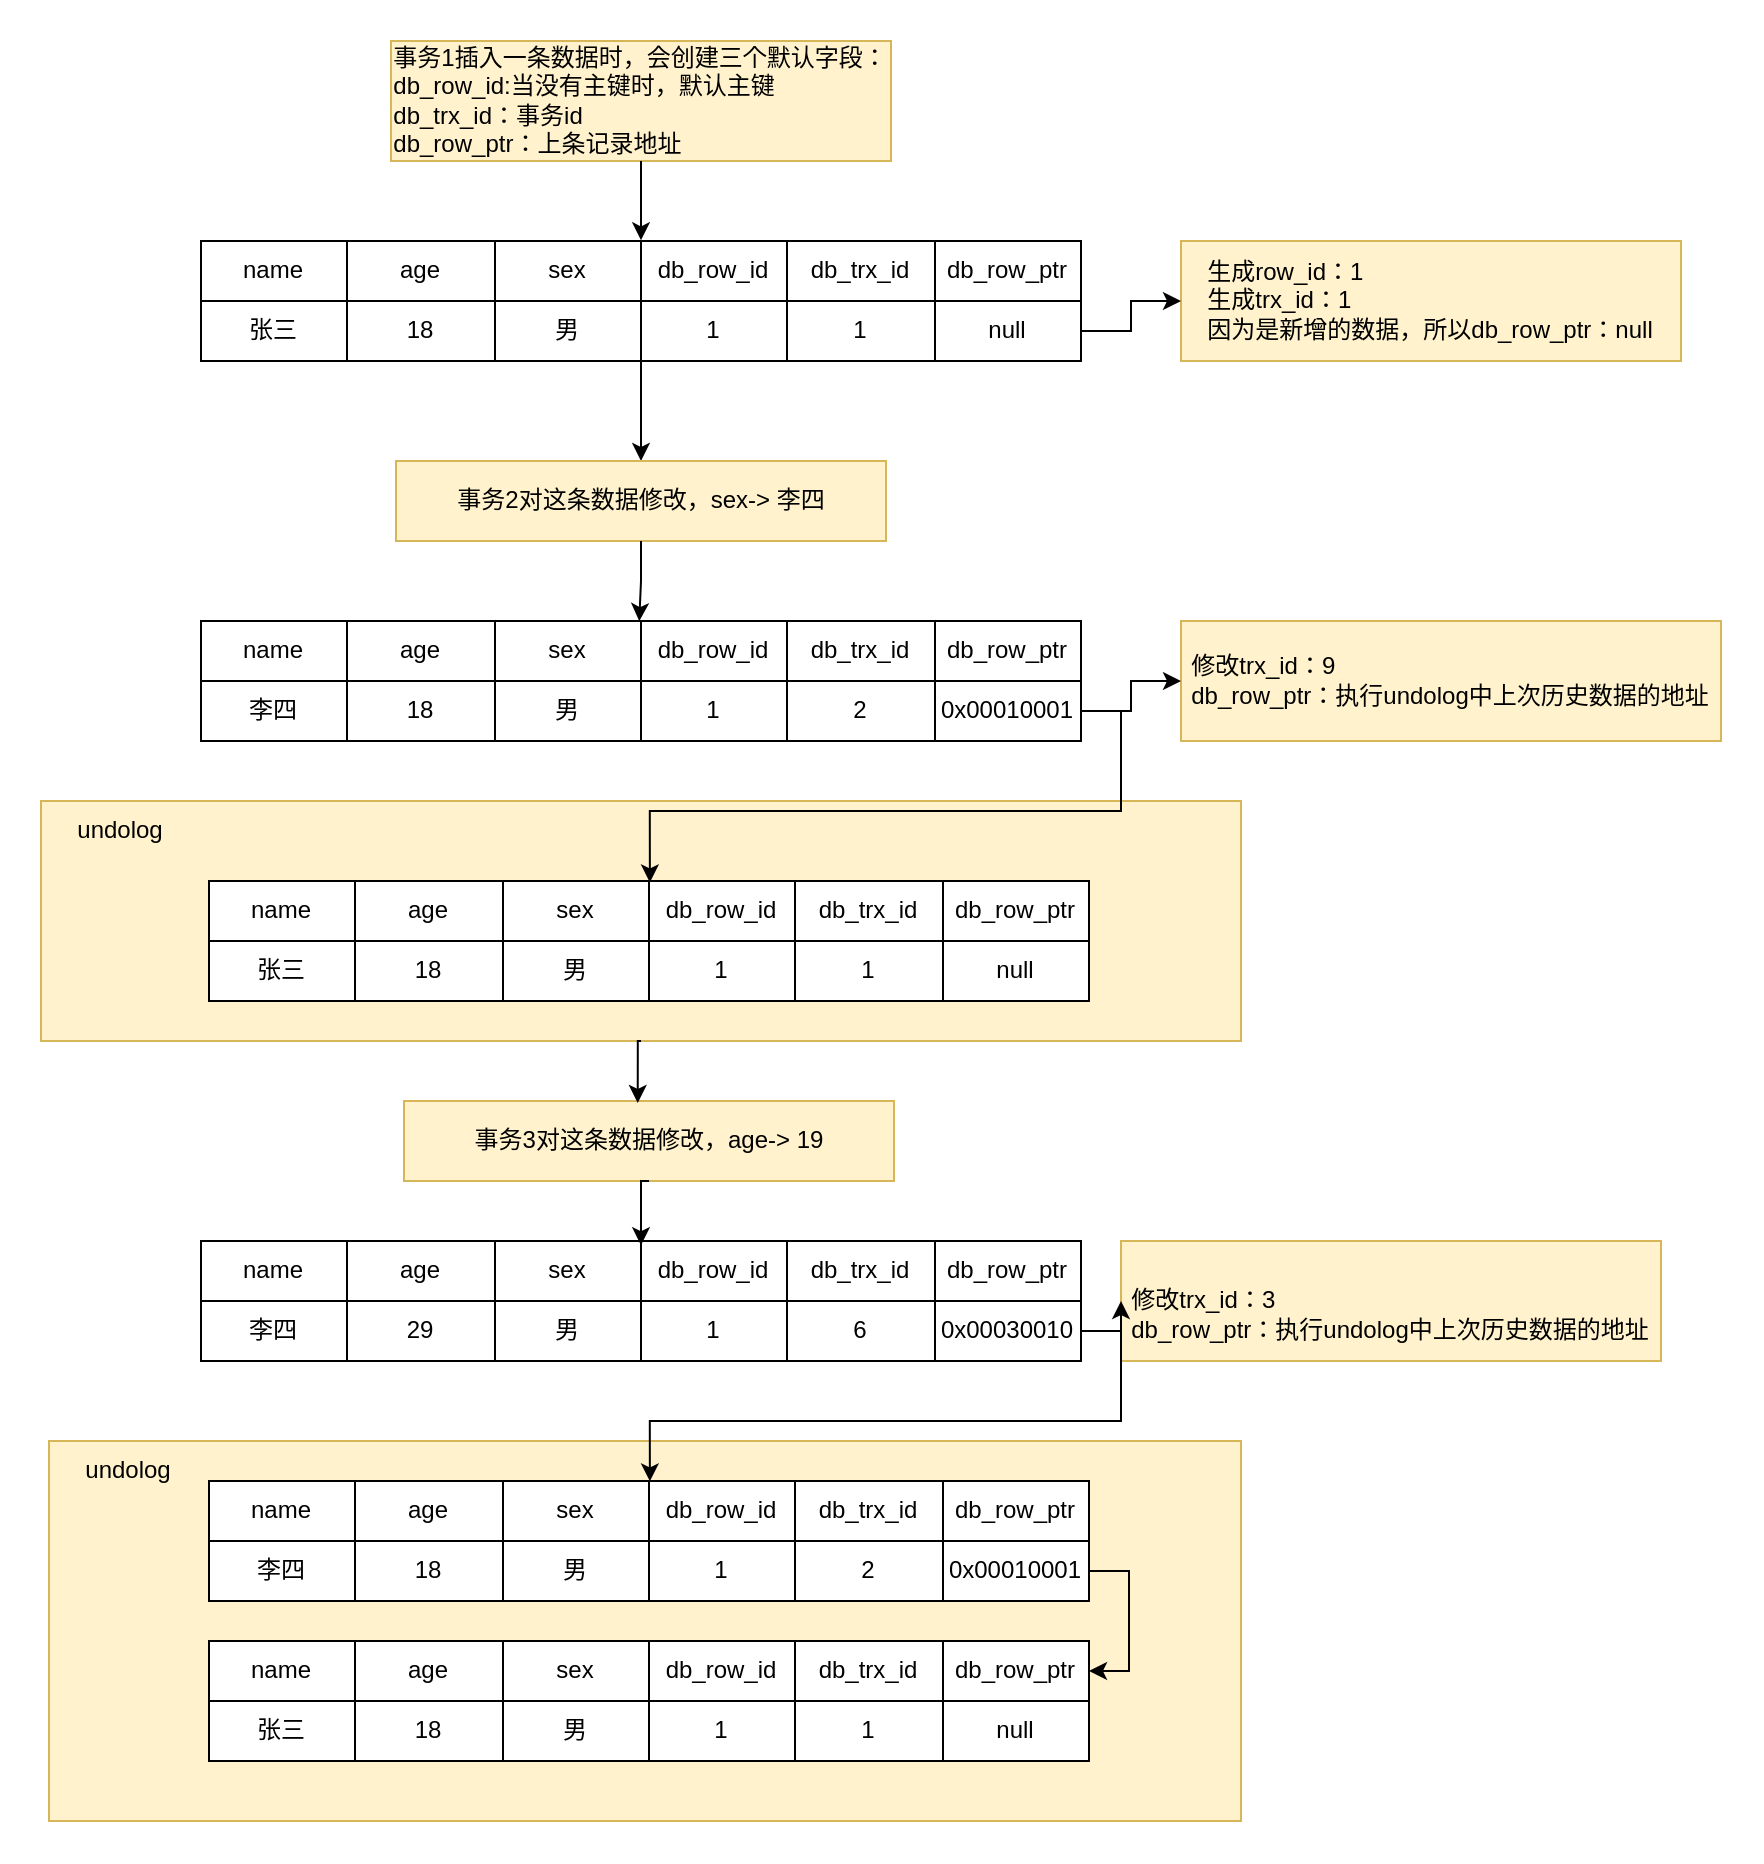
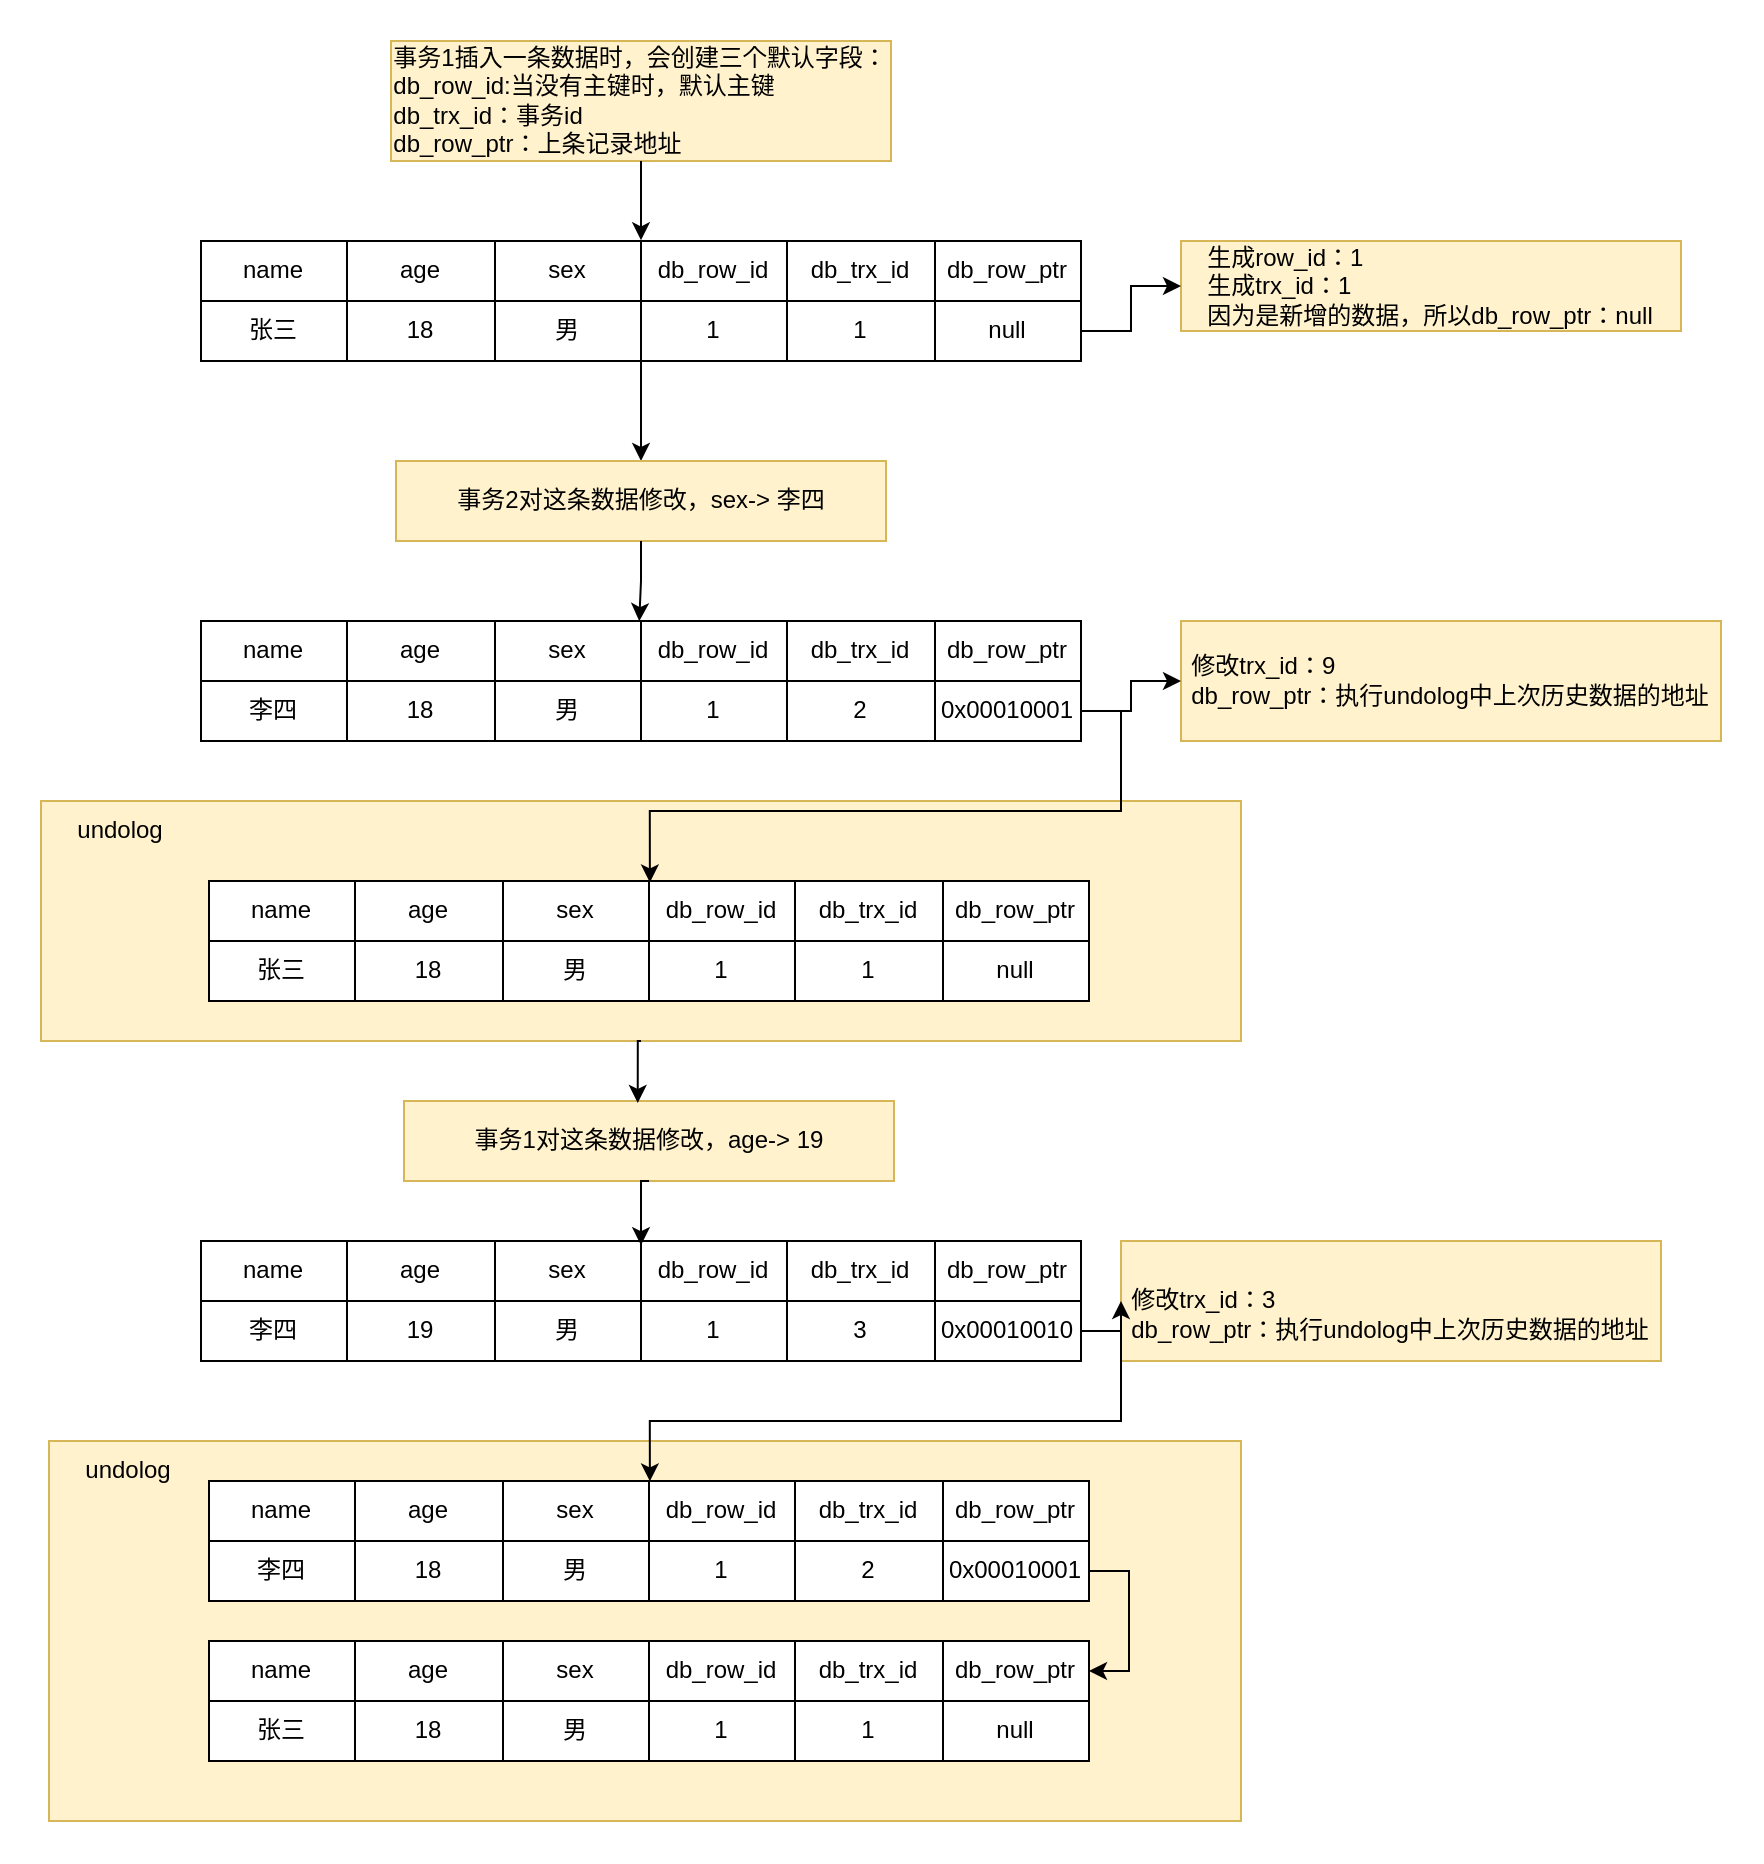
node "生成row_id：1 生成trx_id：1 因为是新增的数据，所以db_row_ptr：null": size 500x120 -> 500x90
node "事务3对这条数据修改，age-> 19": label "事务3对这条数据修改，age-> 19" -> "事务1对这条数据修改，age-> 19"
node "29": label "29" -> "19"
node "6": label "6" -> "3"
node "0x00030010": label "0x00030010" -> "0x00010010"
